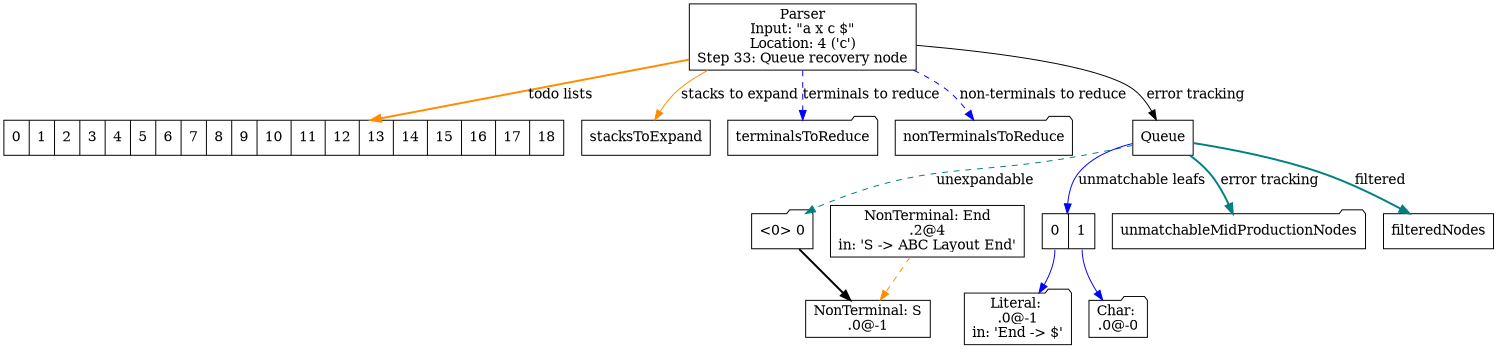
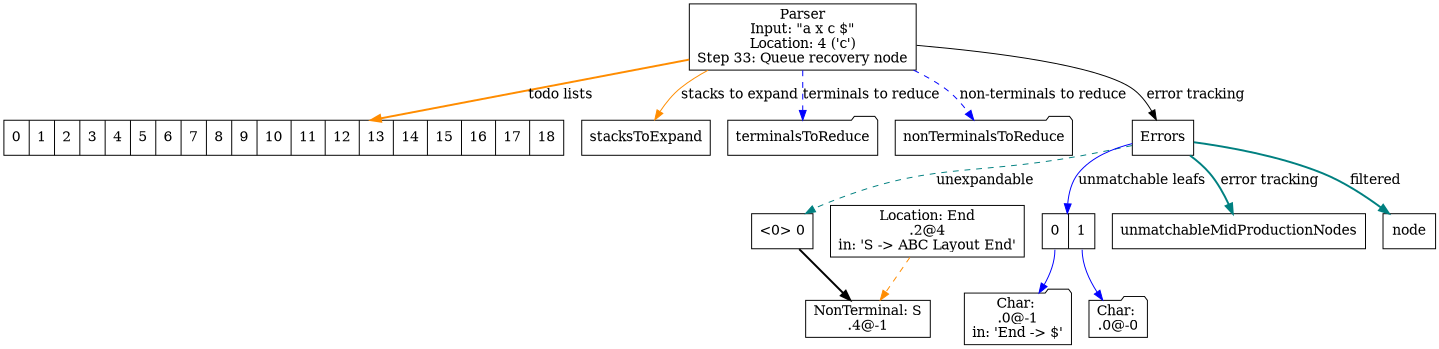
node "Queue": label "Queue" -> "Errors"
node "<0> 0": shape folder -> box
node "NonTerminal: End .2@4 in: 'S -> ABC Layout End'": label "NonTerminal: End .2@4 in: 'S -> ABC Layout End'" -> "Location: End .2@4 in: 'S -> ABC Layout End'"
node "unmatchableMidProductionNodes": shape folder -> box
node "filteredNodes": label "filteredNodes" -> "node"
node "NonTerminal: S .0@-1": label "NonTerminal: S .0@-1" -> "NonTerminal: S .4@-1"
node "Literal: .0@-1 in: 'End -> $'": label "Literal: .0@-1 in: 'End -> $'" -> "Char: .0@-1 in: 'End -> $'"
